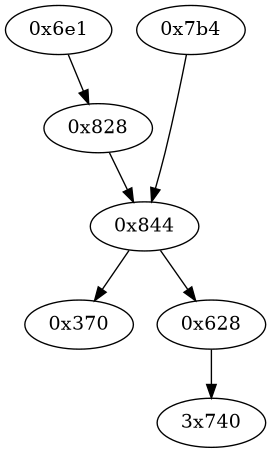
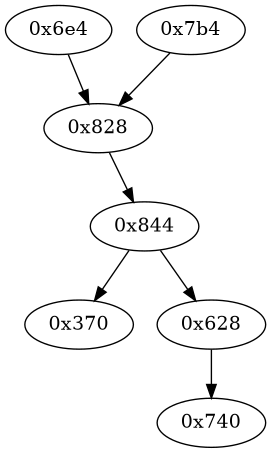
node "0x6e1": label "0x6e1" -> "0x6e4"
edge "0x7b4" -> "0x844": now "0x7b4" -> "0x828"
node "3x740": label "3x740" -> "0x740"
